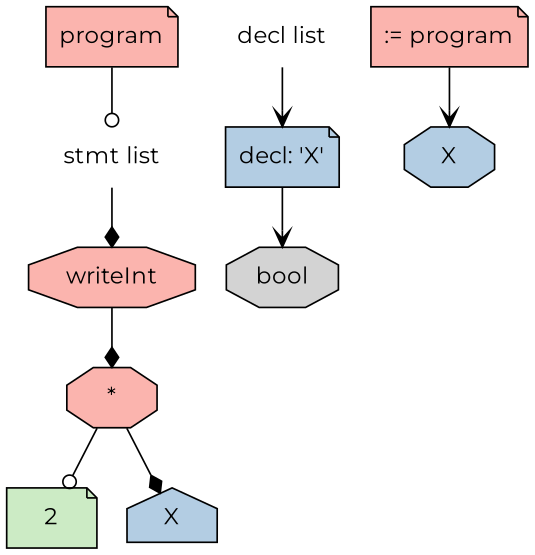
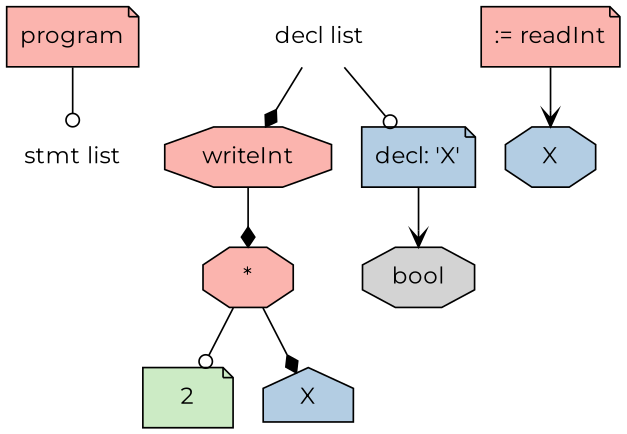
node ":= program": label ":= program" -> ":= readInt"
edge "decl list" -> "decl: 'X'": arrowhead vee -> odot
edge "stmt list" -> "writeInt": now "decl list" -> "writeInt"
